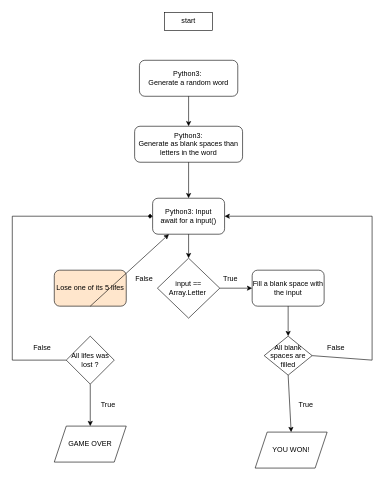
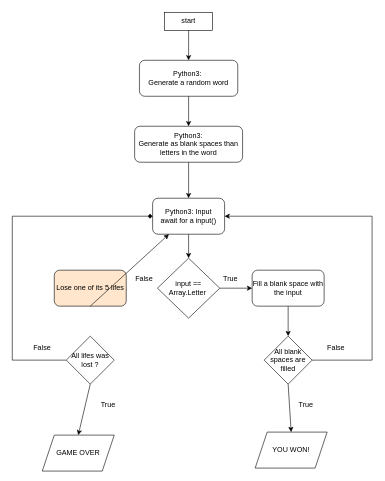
edge "start" -> "Python3: Generate a random word": added
node "All blank spaces are filled": size 48x39 -> 48x48
node "GAME OVER": moved (90, 444) -> (78, 453)
